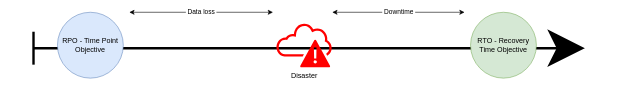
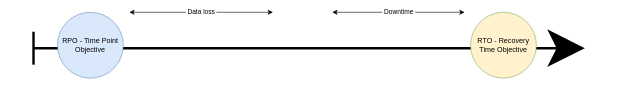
node "Disaster": removed
node "RTO - Recovery Time Objective": fillcolor #d5e8d4 -> #fff2cc
